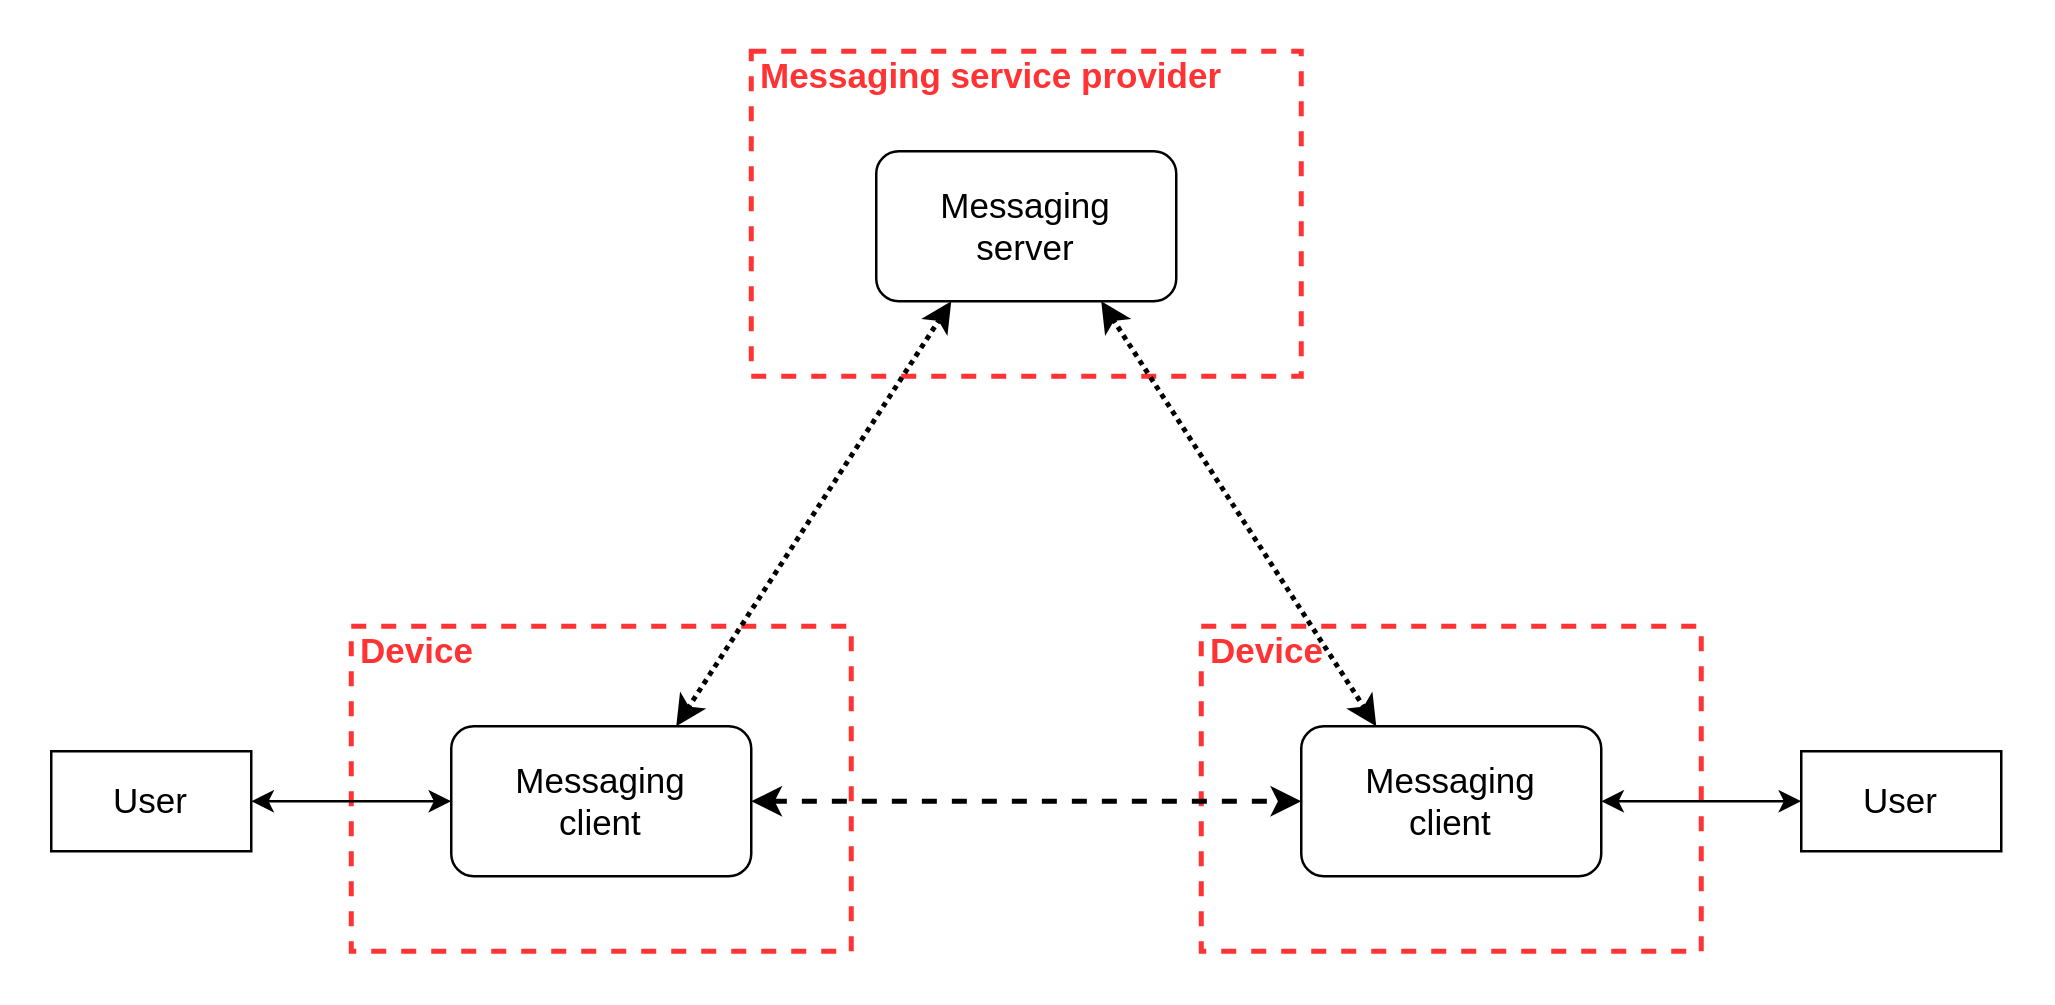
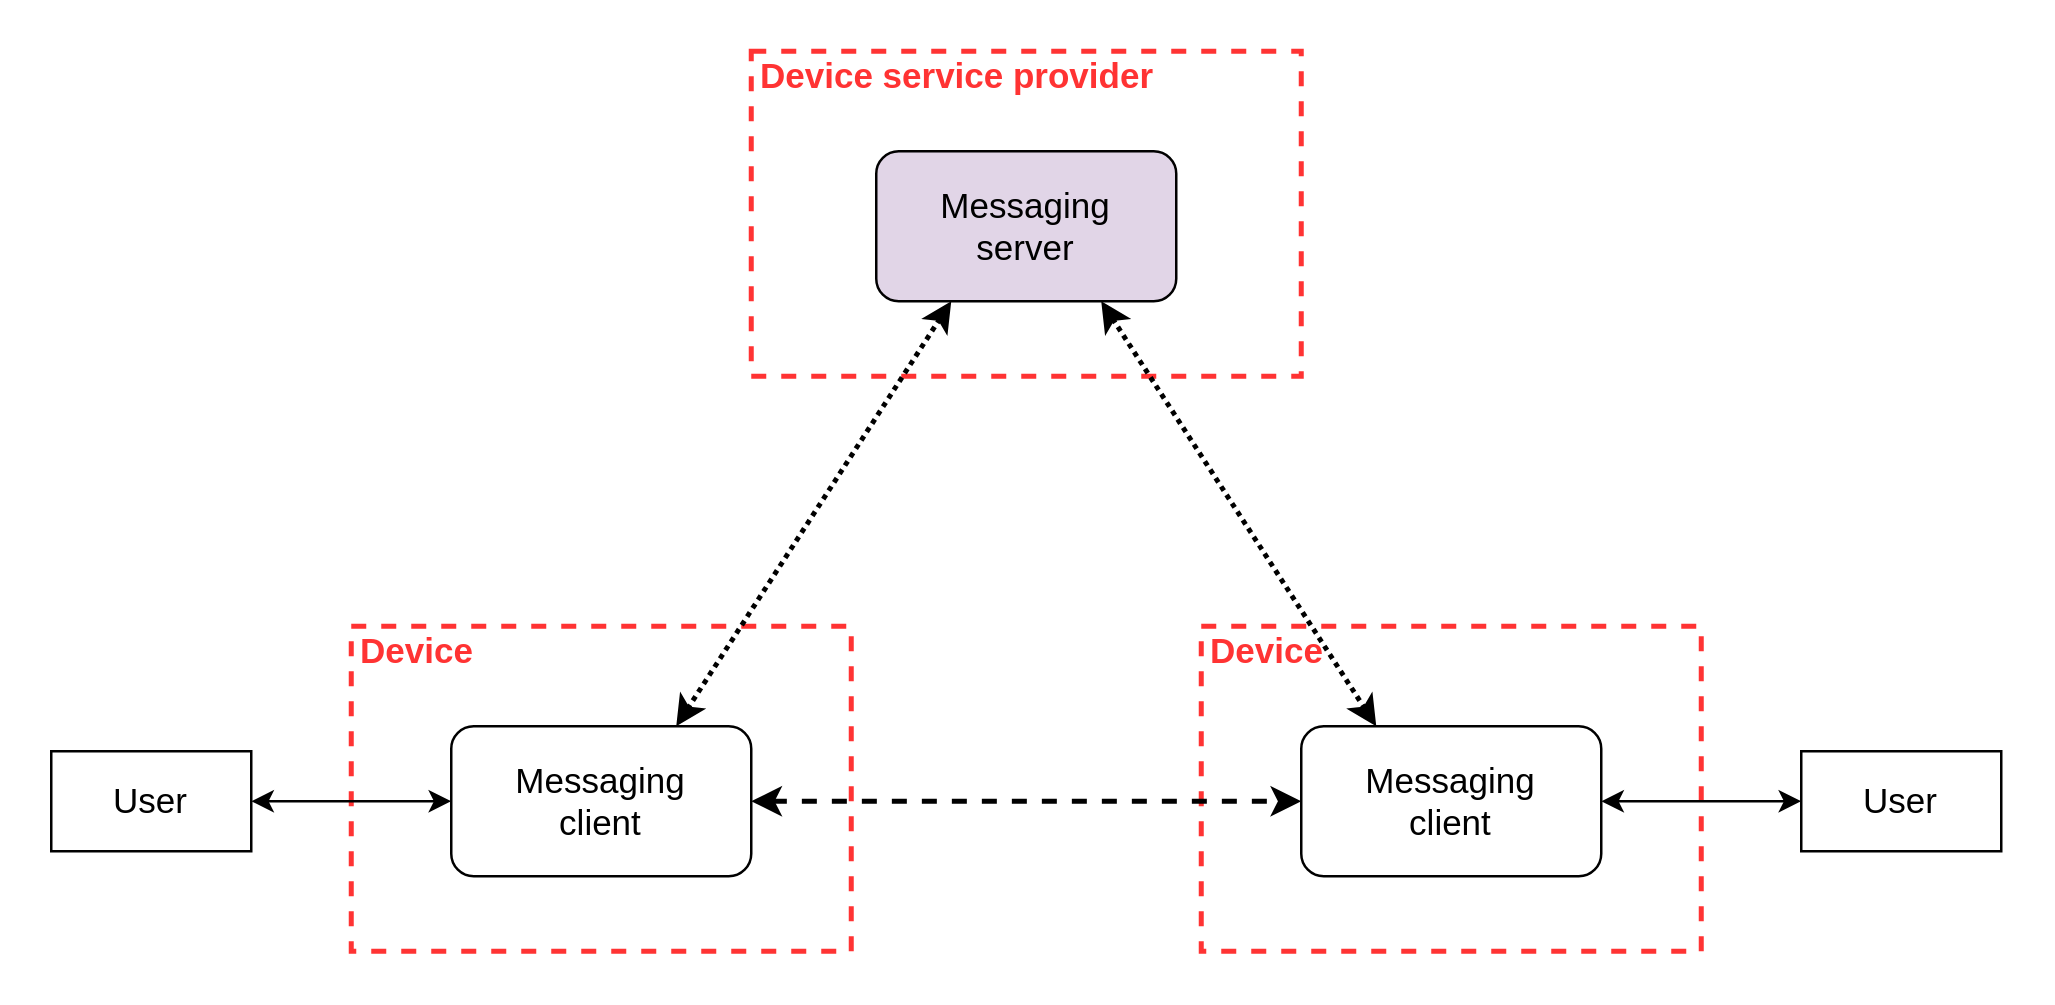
node "Messaging service provider": label "Messaging service provider" -> "Device service provider"
node "Messaging server": fillcolor #ffffff -> #e1d5e7
